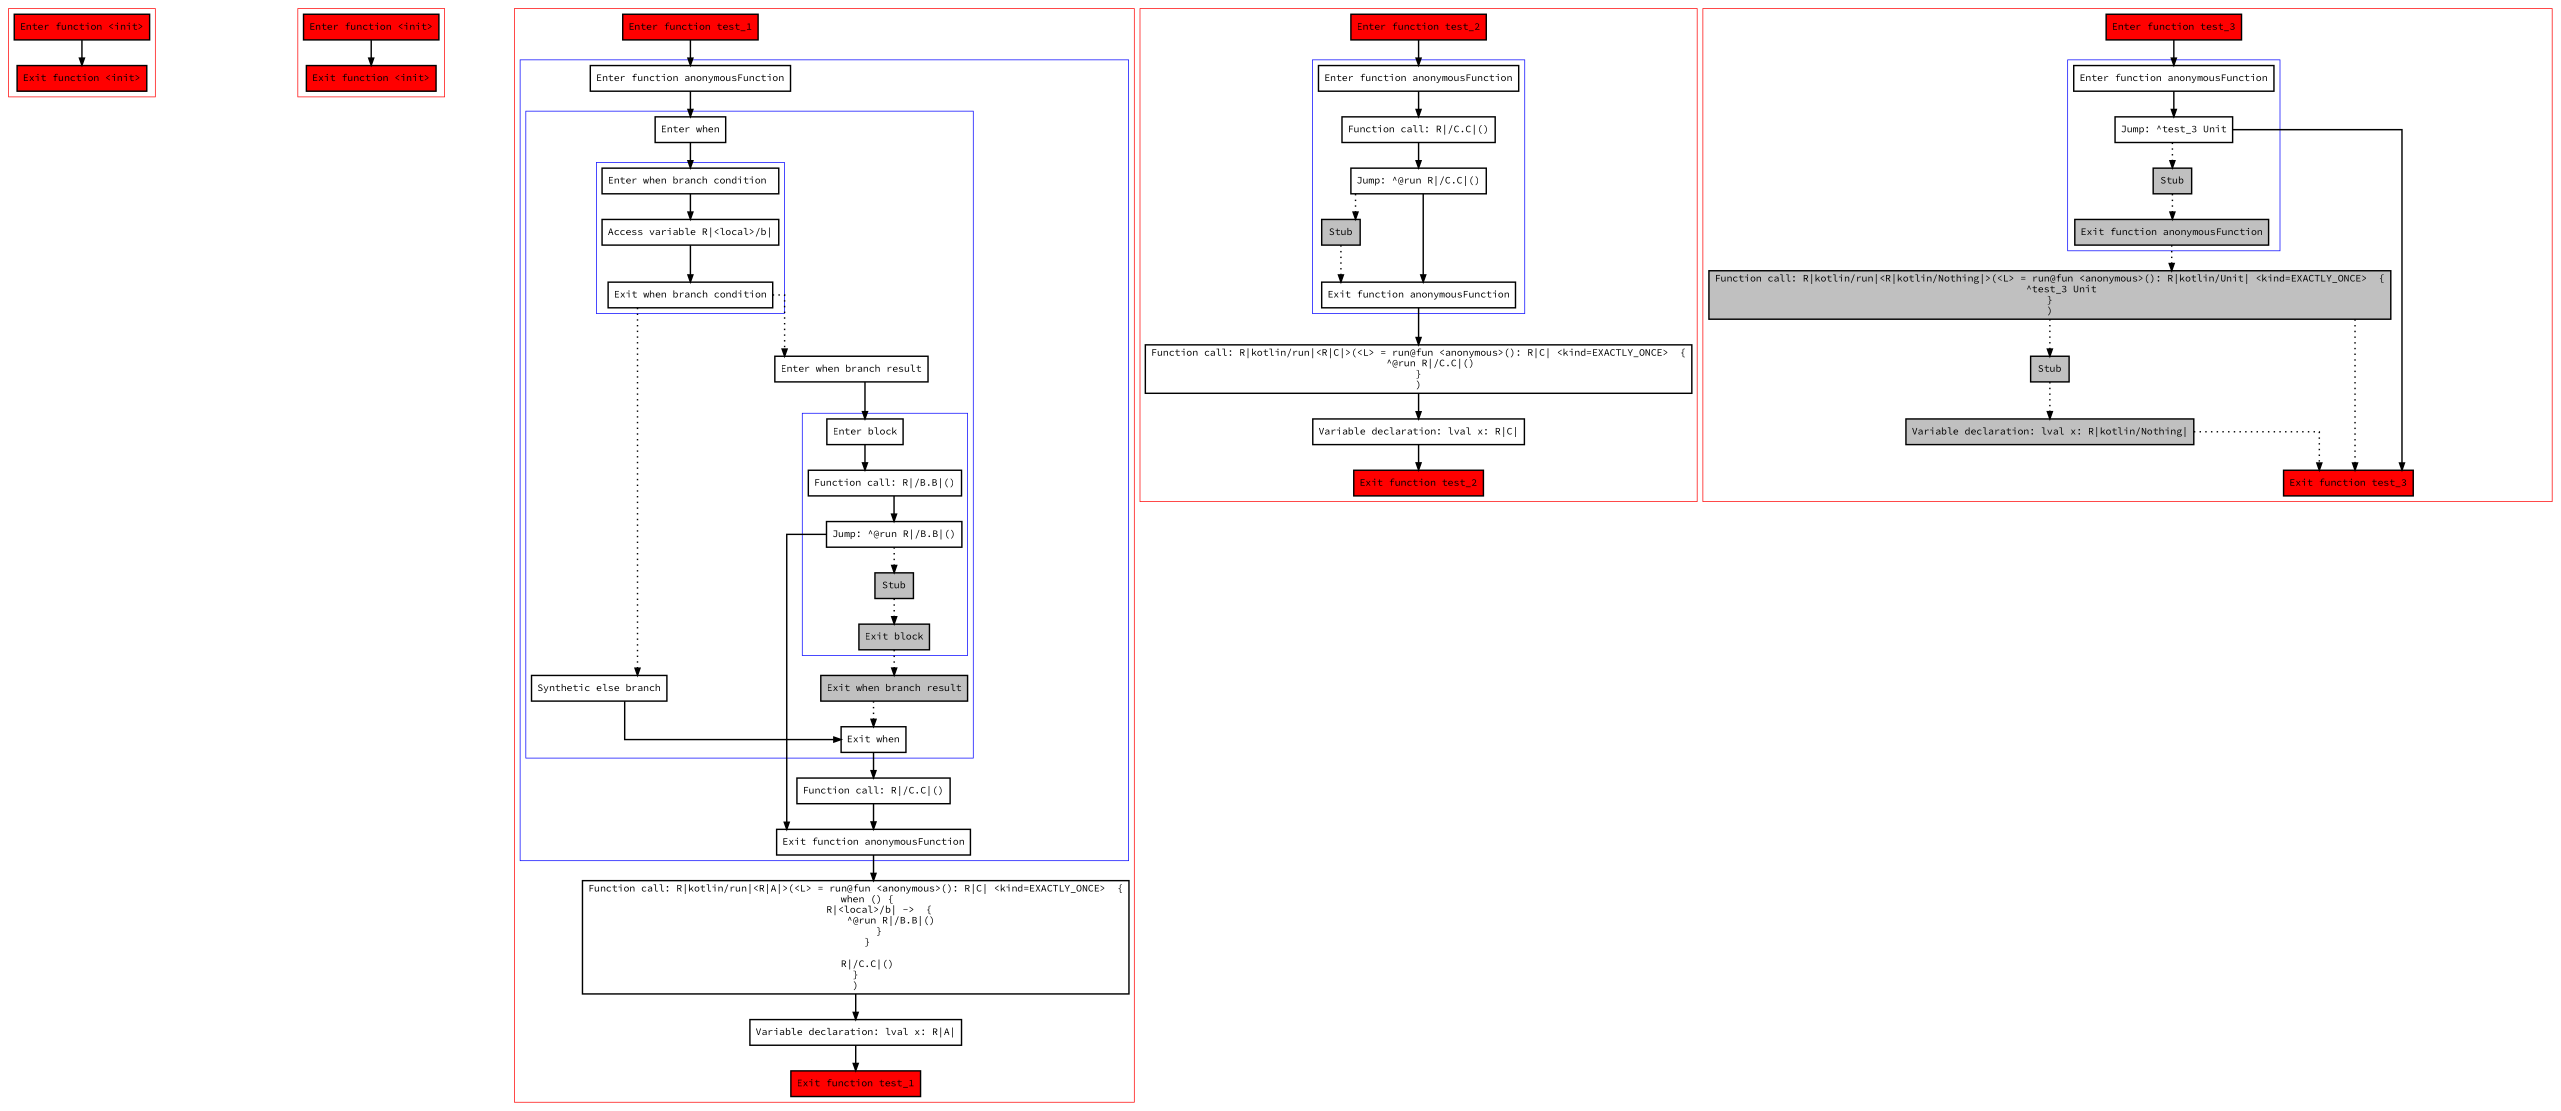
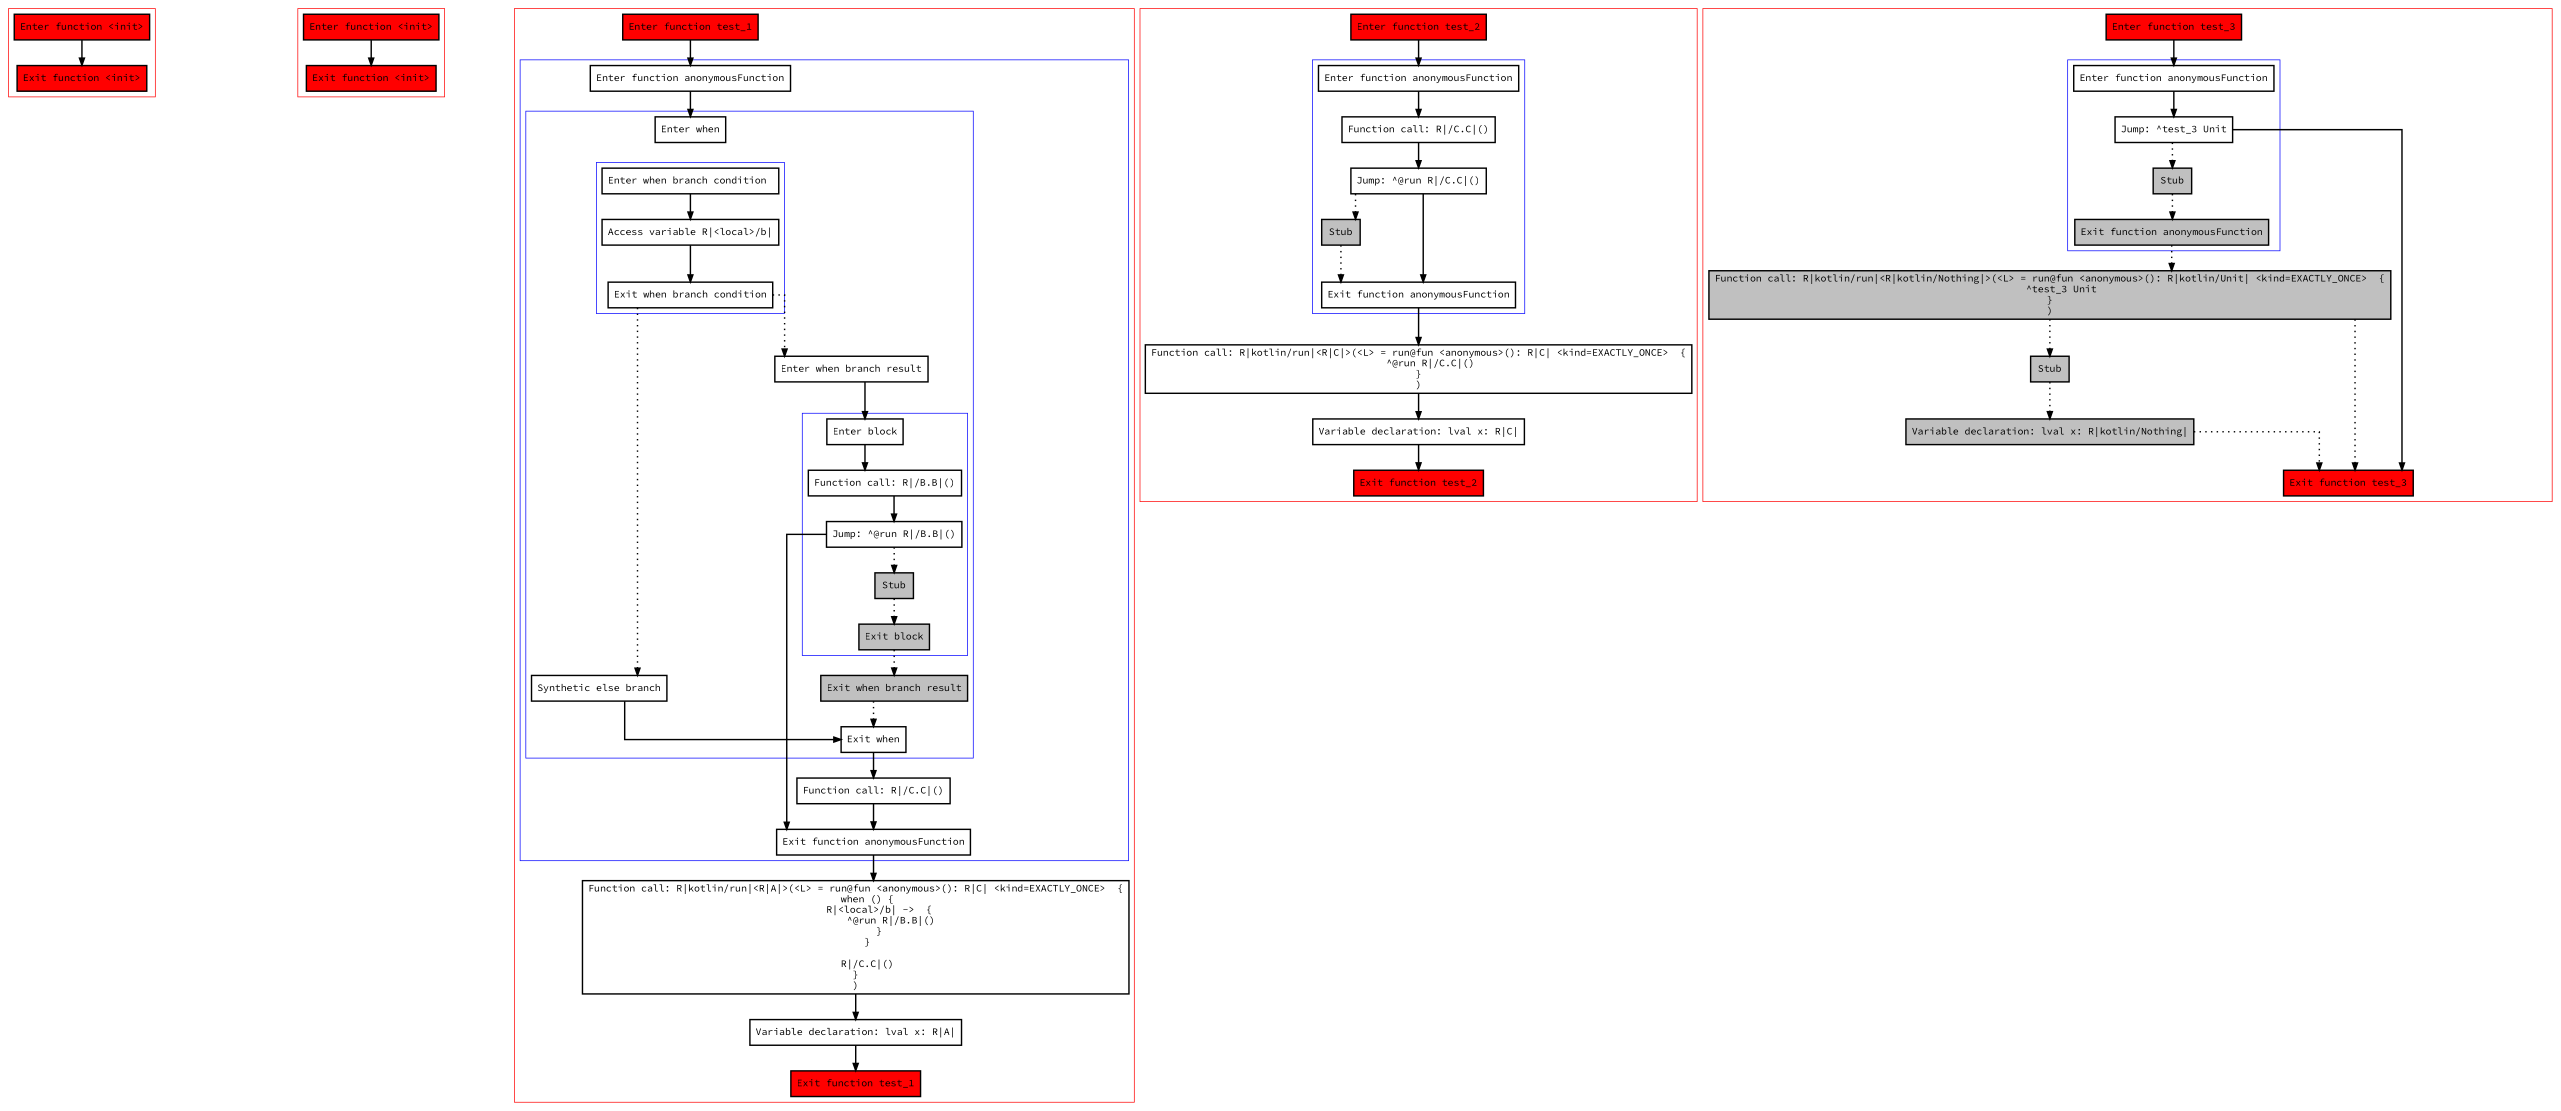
edge "Enter when" -> "Enter when branch condition": removed
